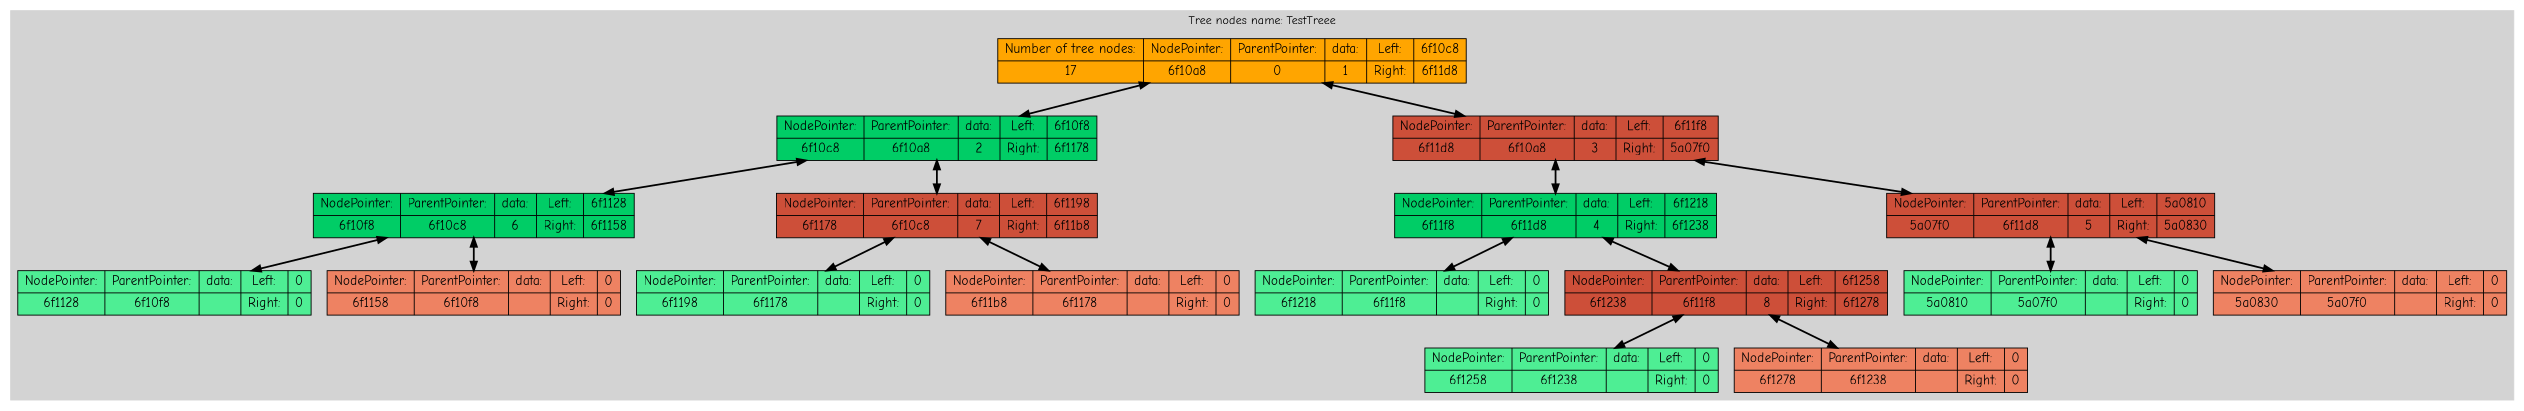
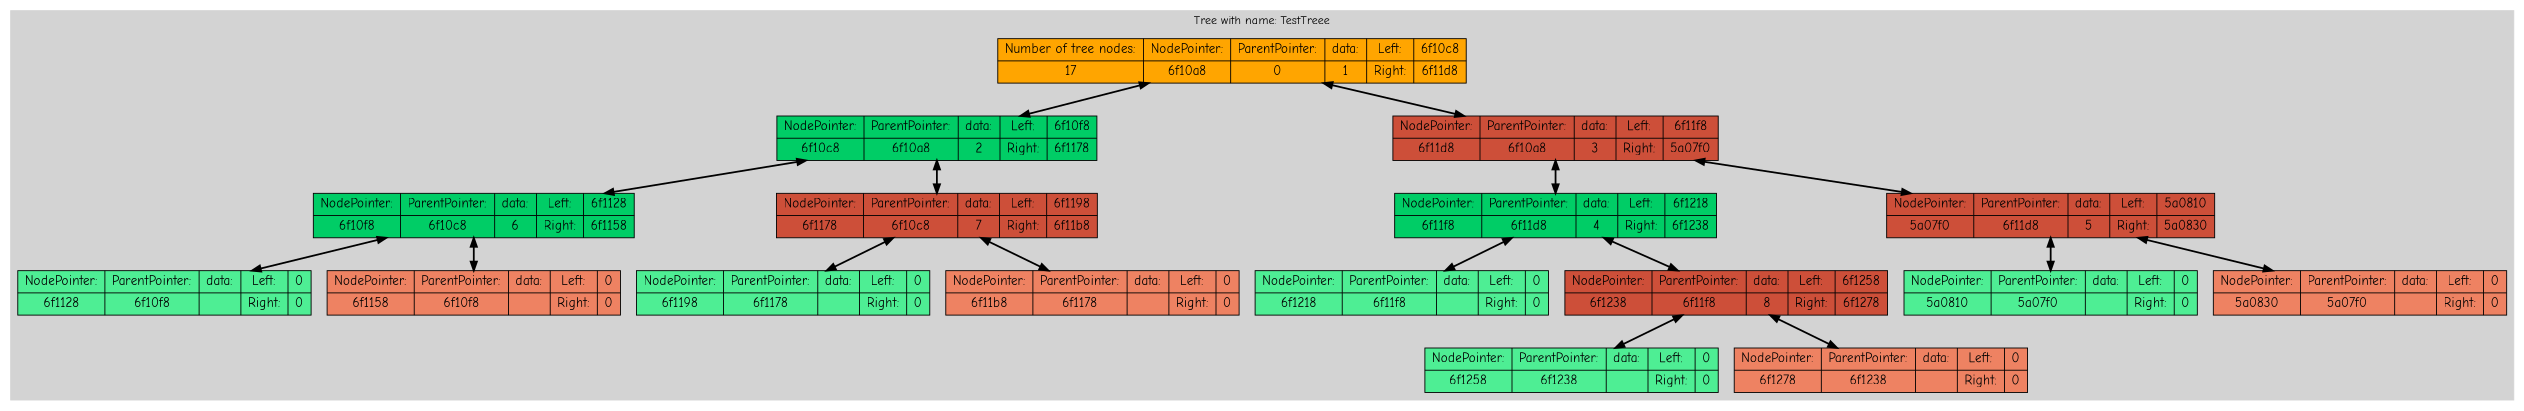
cluster "Tree nodes name: TestTreee": label "Tree nodes name: TestTreee" -> "Tree with name: TestTreee"
